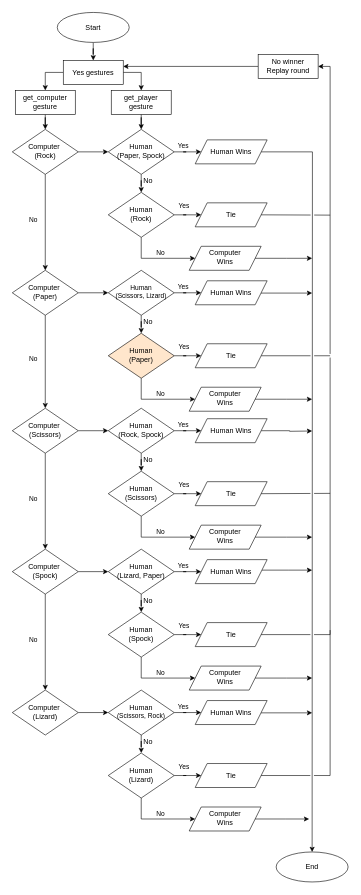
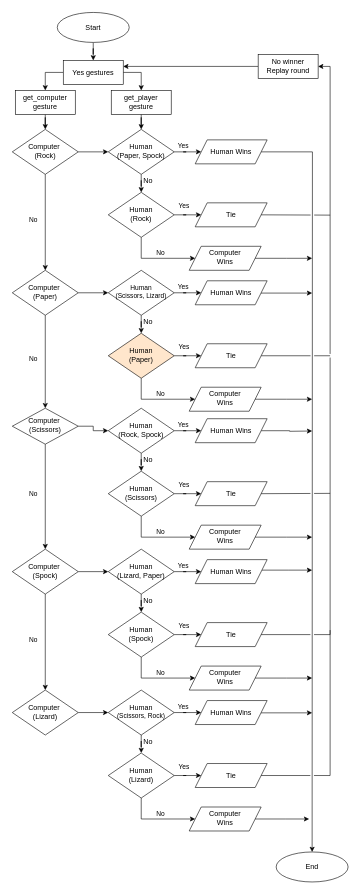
node "Computer (Scissors)": size 66x45 -> 66x36
